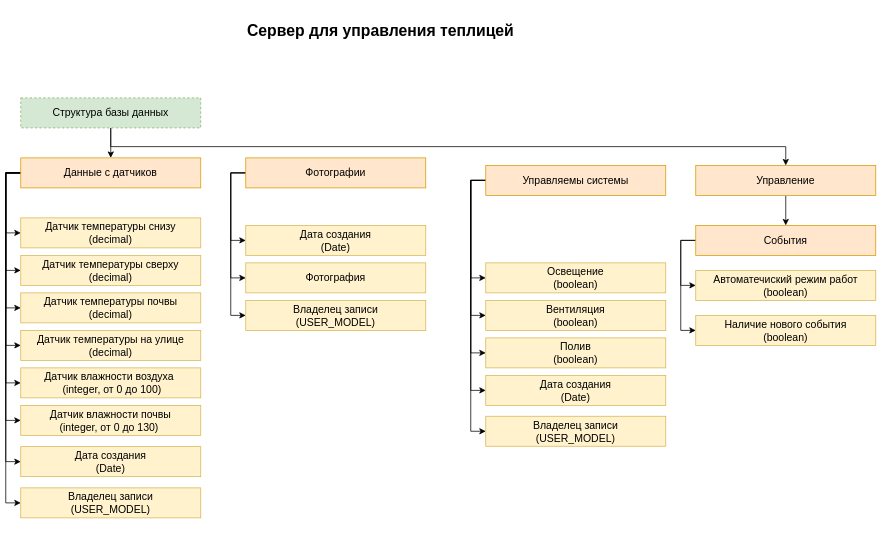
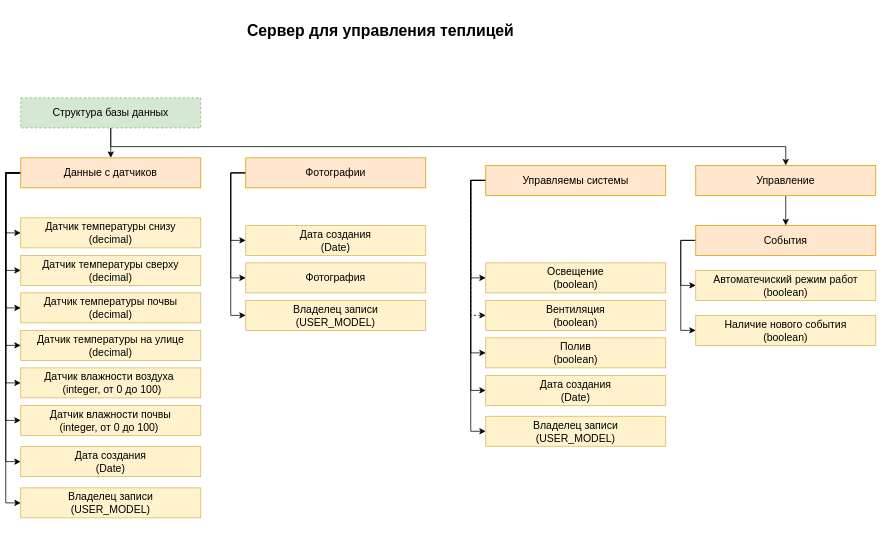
edge "Управляемы системы" -> "Вентиляция (boolean)": style solid -> dashed
node "Датчик влажности почвы (integer, от 0 до 130)": label "Датчик влажности почвы (integer, от 0 до 130)" -> "Датчик влажности почвы (integer, от 0 до 100)"
